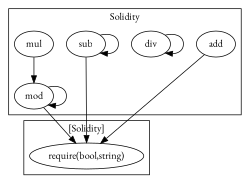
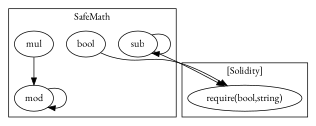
cluster "Solidity": label "Solidity" -> "SafeMath"
node "div": removed
node "add": label "add" -> "bool"
edge "mod" -> "require(bool,string)": removed
